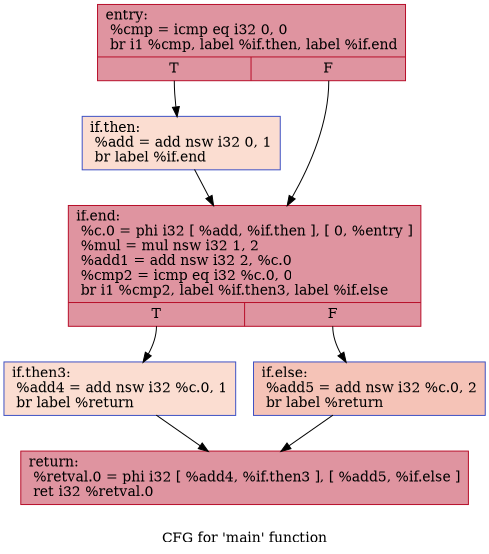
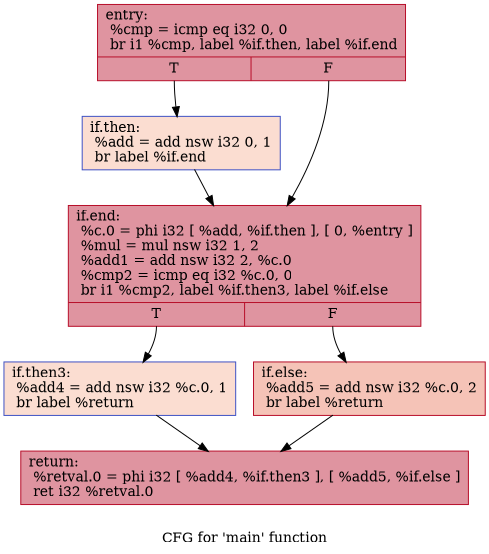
node "if.else:": color #3d50c3ff -> #b70d28ff
